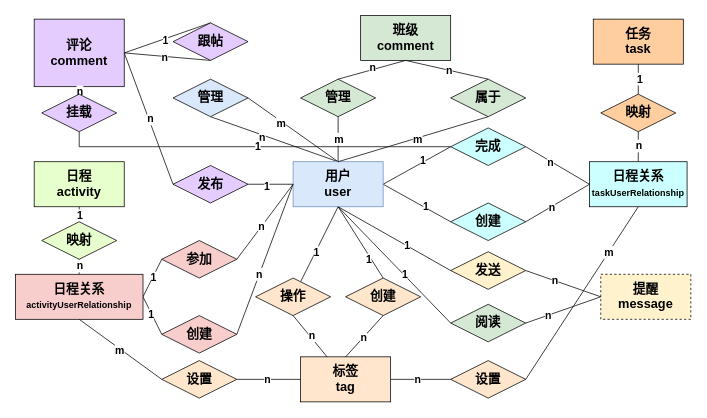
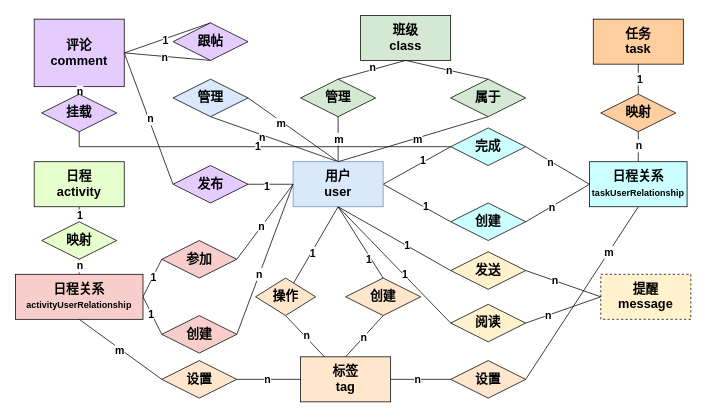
node "班级 comment": label "班级 comment" -> "班级 class"
node "操作": size 75x38 -> 60x38
node "阅读": fillcolor #d5e8d4 -> #fff2cc
